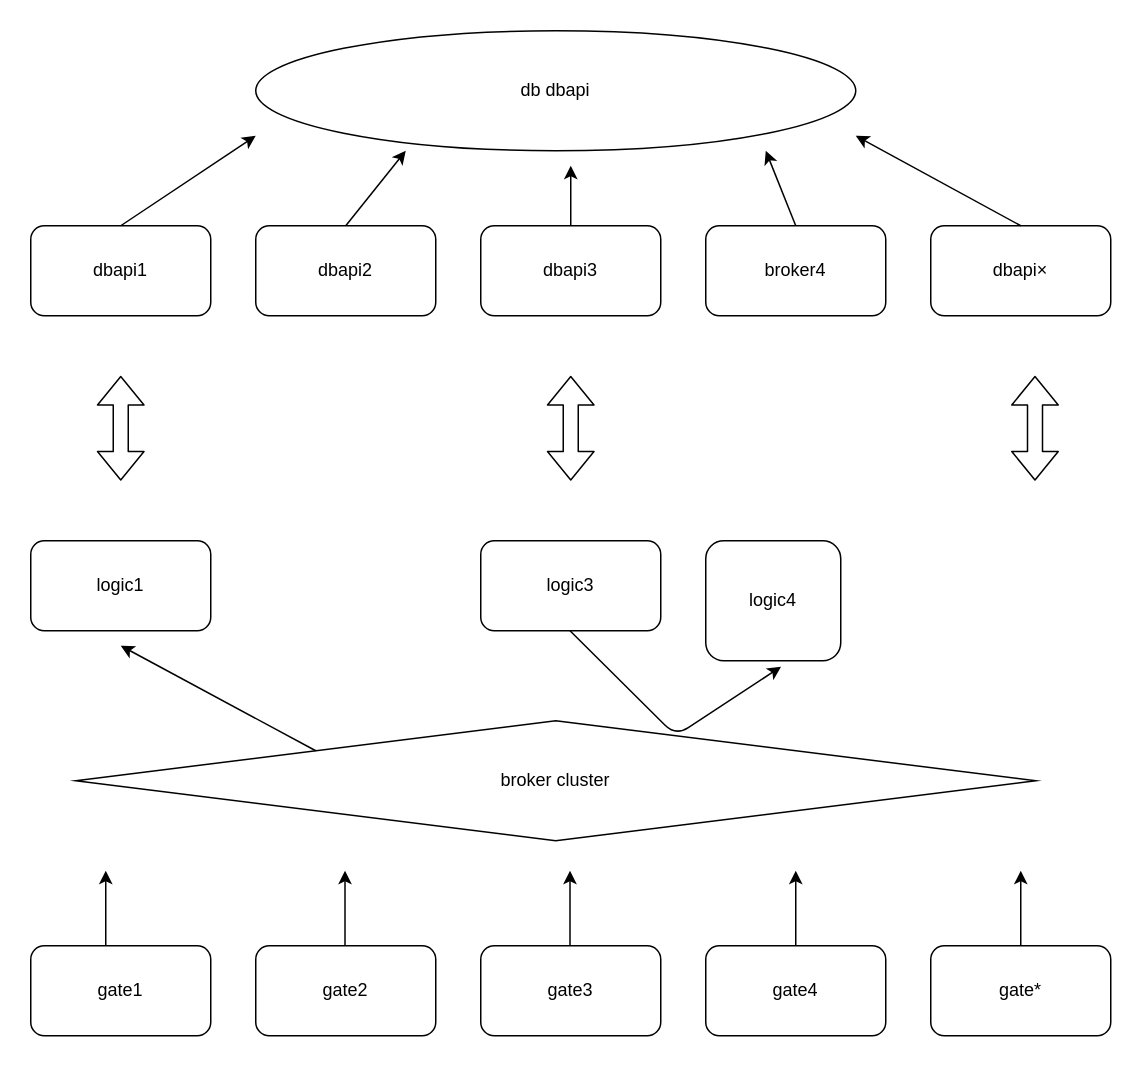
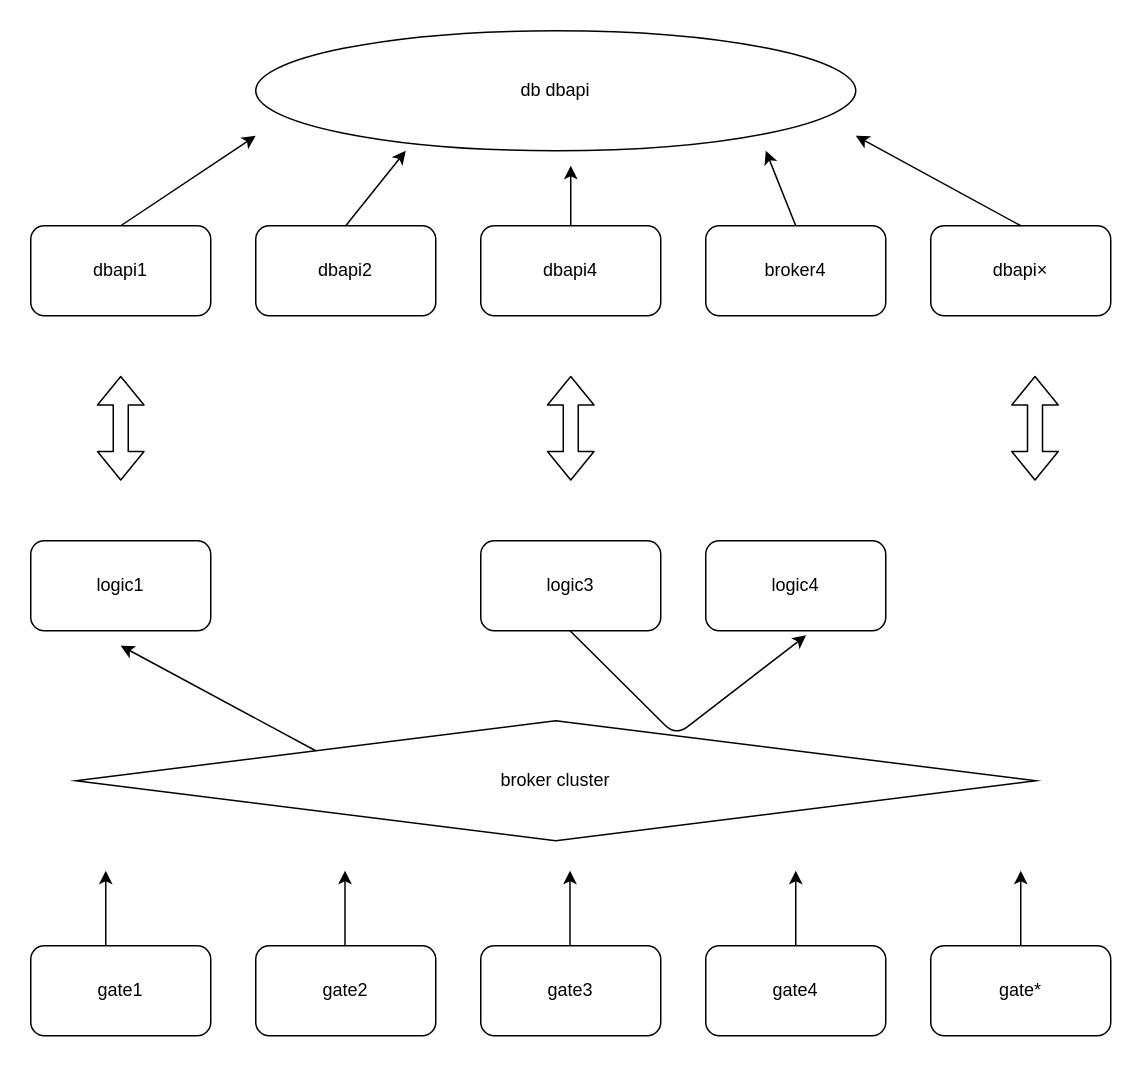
node "dbapi3": label "dbapi3" -> "dbapi4"
node "logic4": size 135x120 -> 180x90
